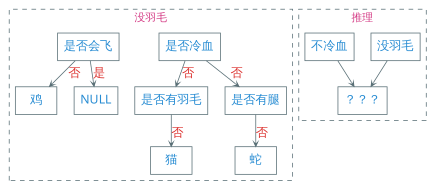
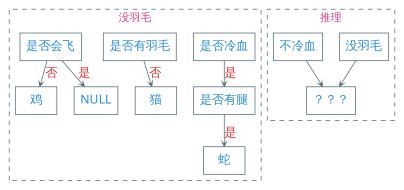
edge "是否冷血" -> "是否有羽毛": removed, label "否"
edge "是否冷血" -> "是否有腿": label "否" -> "是"
edge "是否有腿" -> "蛇": label "否" -> "是"
